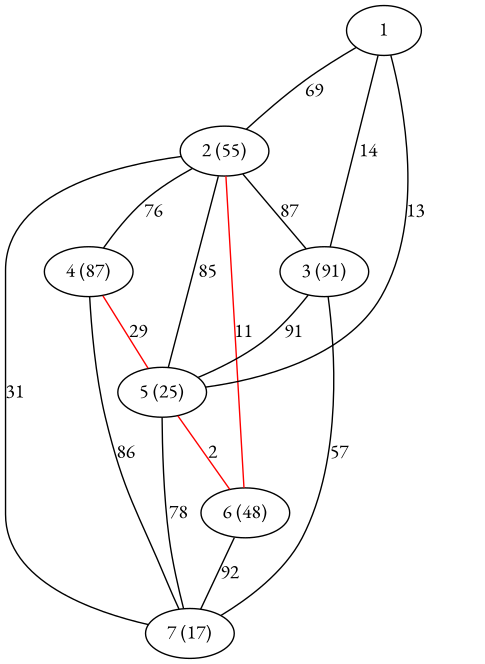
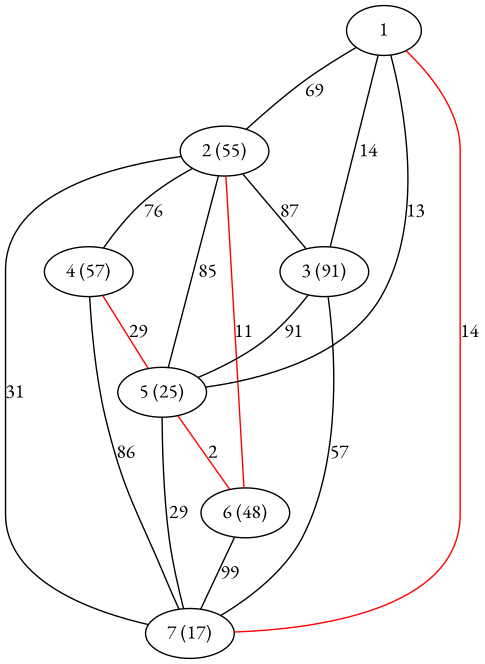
node "4 (87)": label "4 (87)" -> "4 (57)"
edge "1" -- "7 (17)": added, label "14"
edge "5 (25)" -- "7 (17)": label "78" -> "29"
edge "6 (48)" -- "7 (17)": label "92" -> "99"
